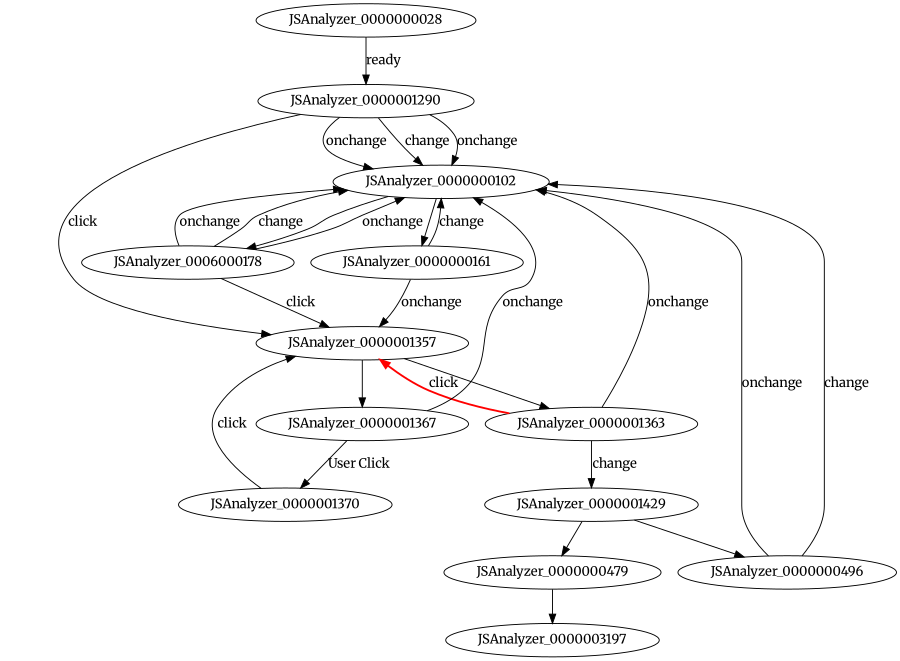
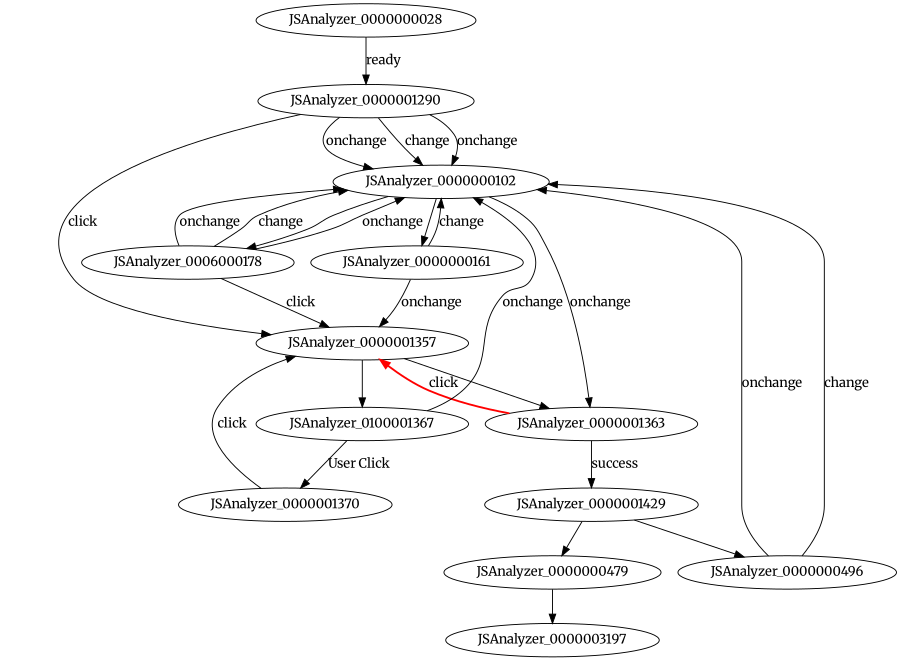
edge "JSAnalyzer_0000001363" -> "JSAnalyzer_0000000102": reversed
node "JSAnalyzer_0000001367": label "JSAnalyzer_0000001367" -> "JSAnalyzer_0100001367"
edge "JSAnalyzer_0000001363" -> "JSAnalyzer_0000001429": label "change" -> "success"
